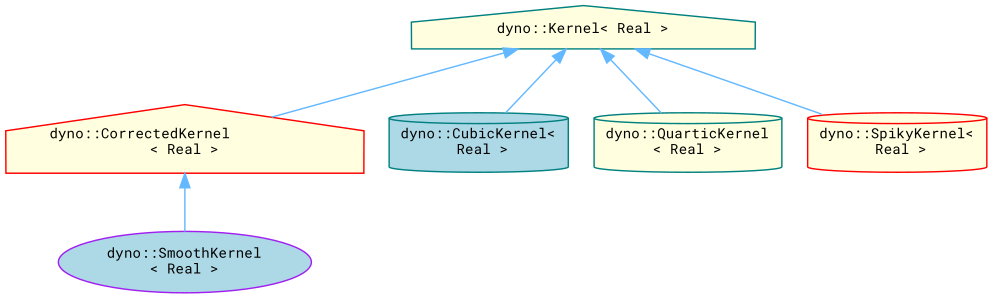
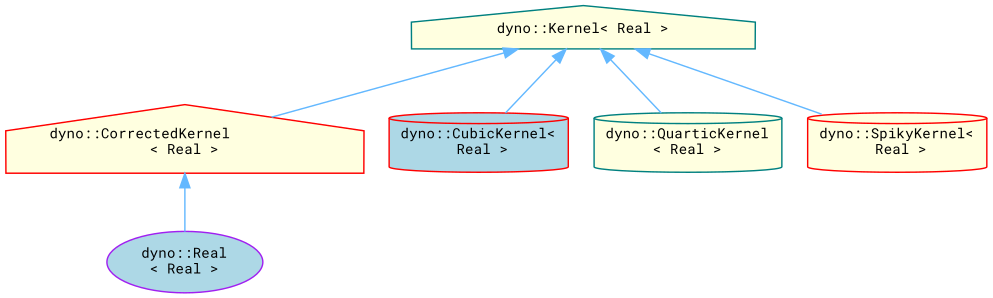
node "dyno::CubicKernel< Real >": color teal -> red
node "dyno::SmoothKernel < Real >": label "dyno::SmoothKernel < Real >" -> "dyno::Real < Real >"
